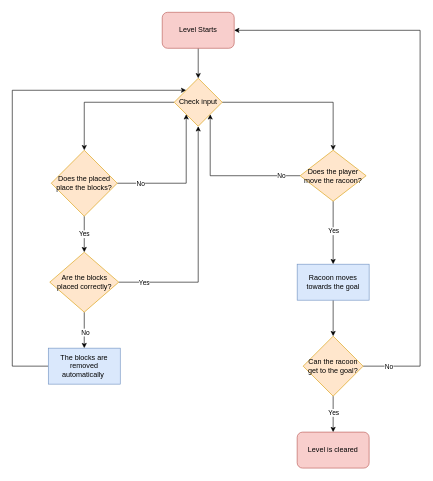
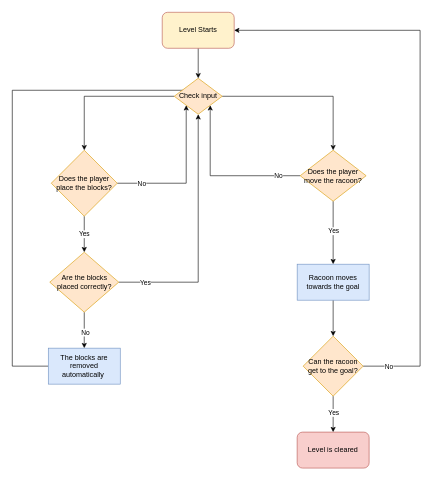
node "Level Starts": fillcolor #f8cecc -> #fff2cc
node "Check input": size 48x48 -> 48x36
node "Does the placed place the blocks?": label "Does the placed place the blocks?" -> "Does the player place the blocks?"
